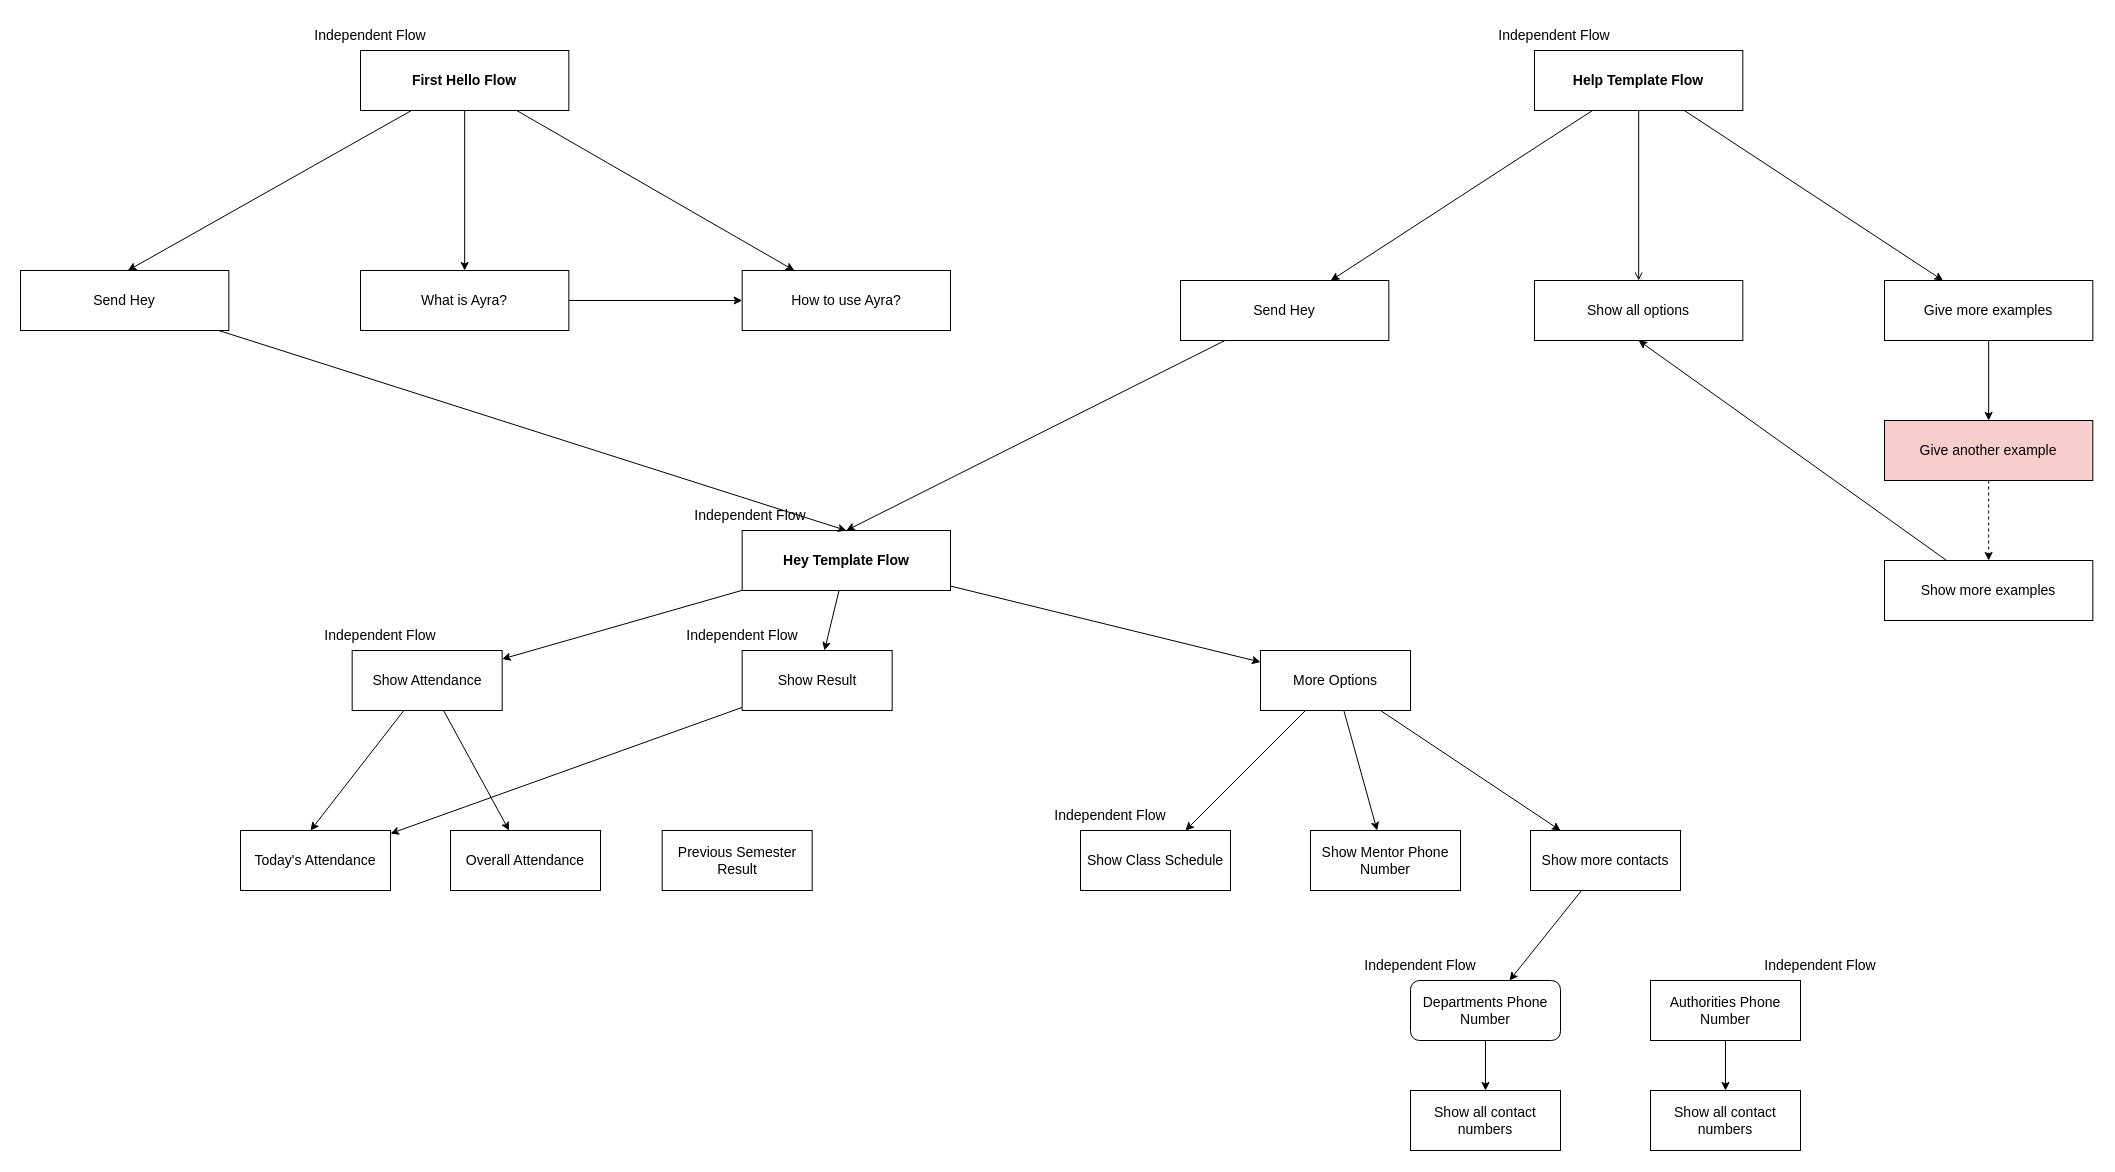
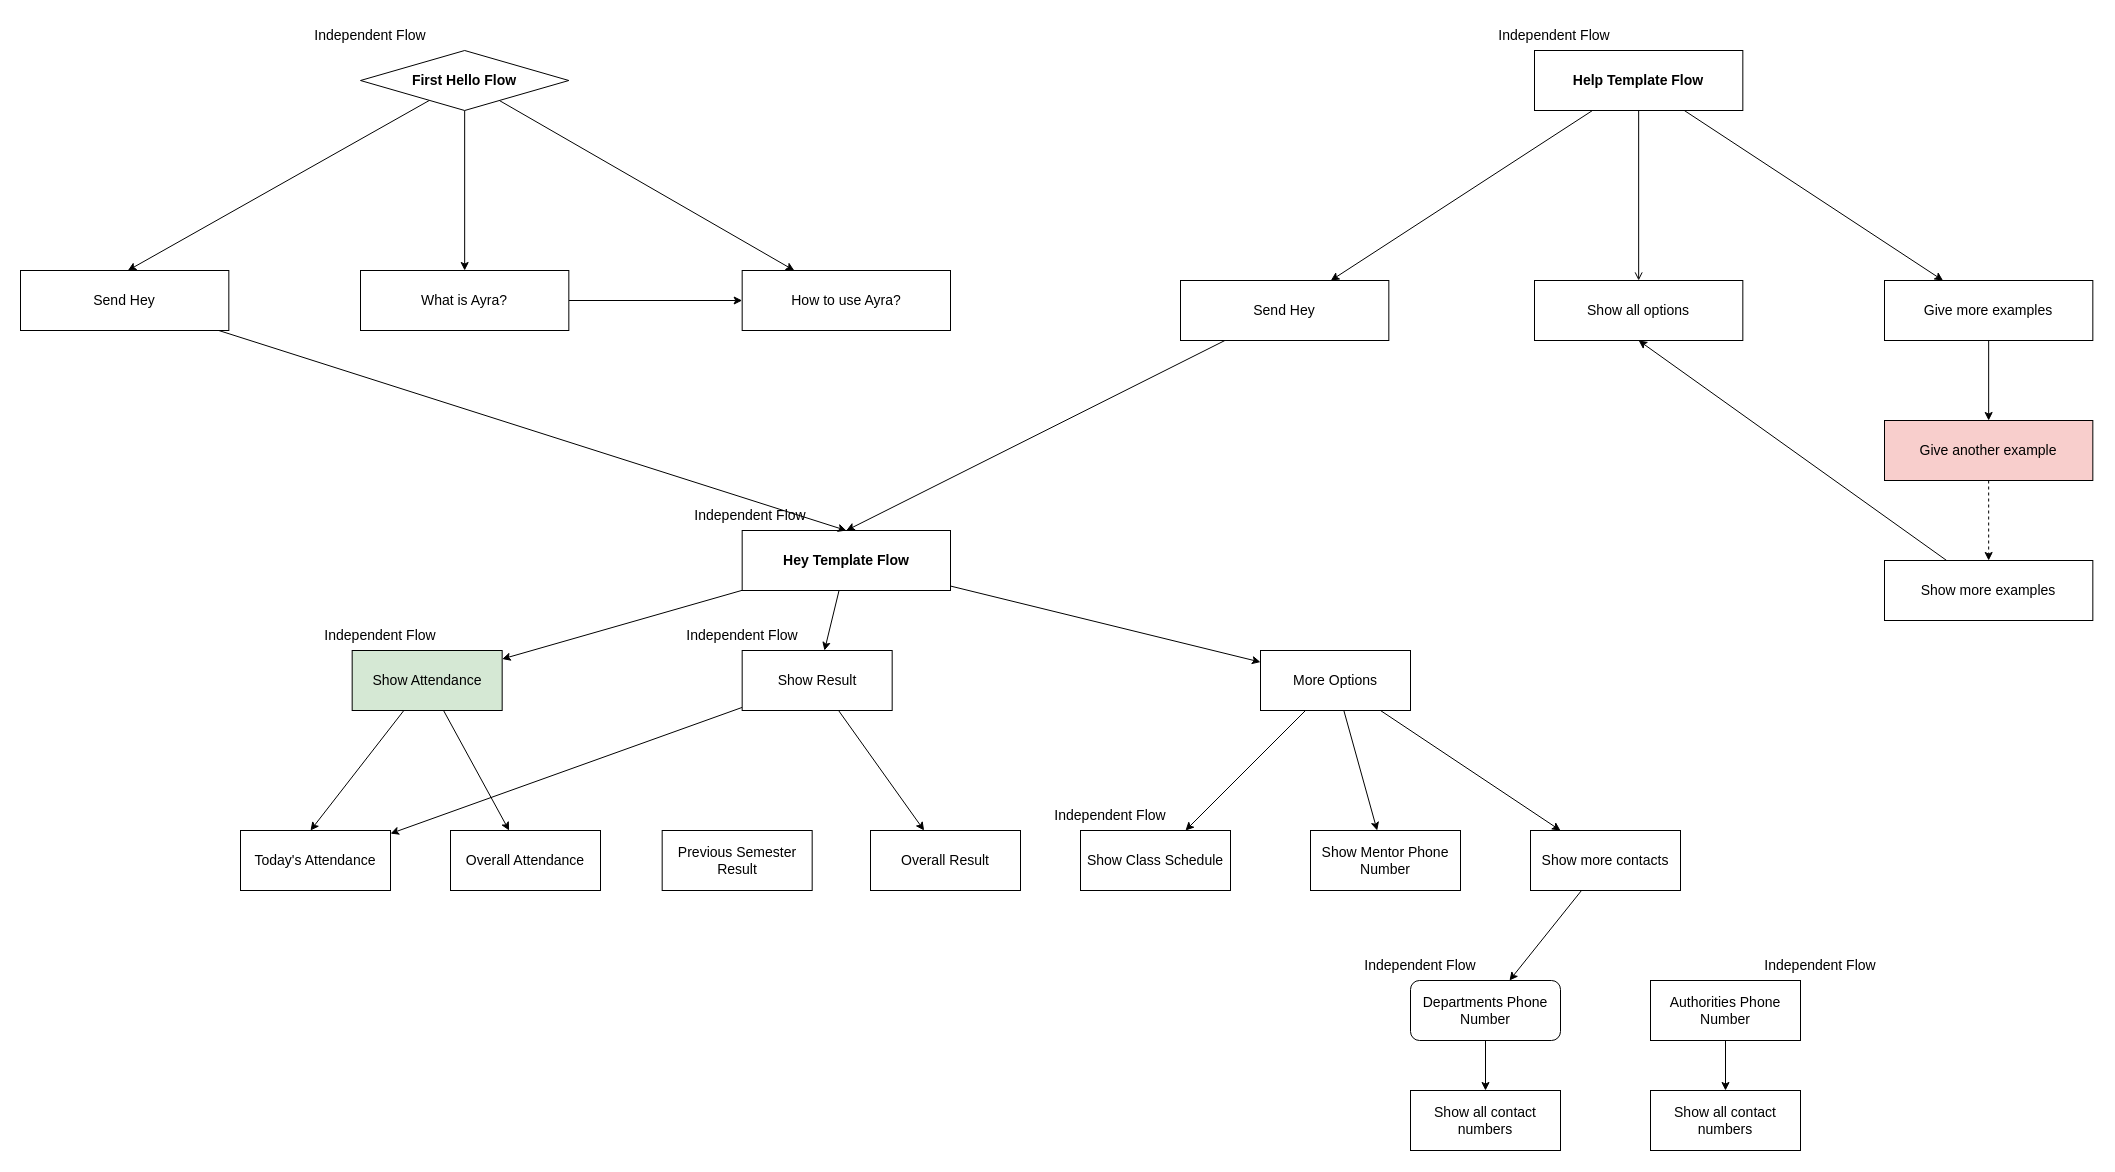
node "First Hello Flow": shape rectangle -> diamond
node "Show Attendance": fillcolor #ffffff -> #d5e8d4
edge "Show Result" -> "Overall Result": added
node "Overall Result": added
